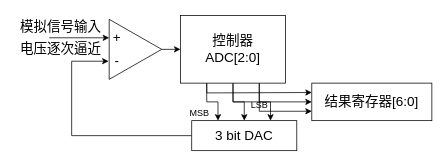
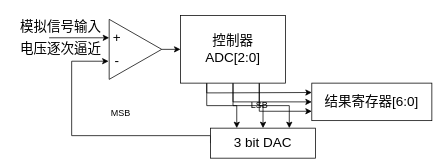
node "MSB": moved (199, 113) -> (120, 113)
node "3 bit DAC": moved (244, 135) -> (263, 143)
